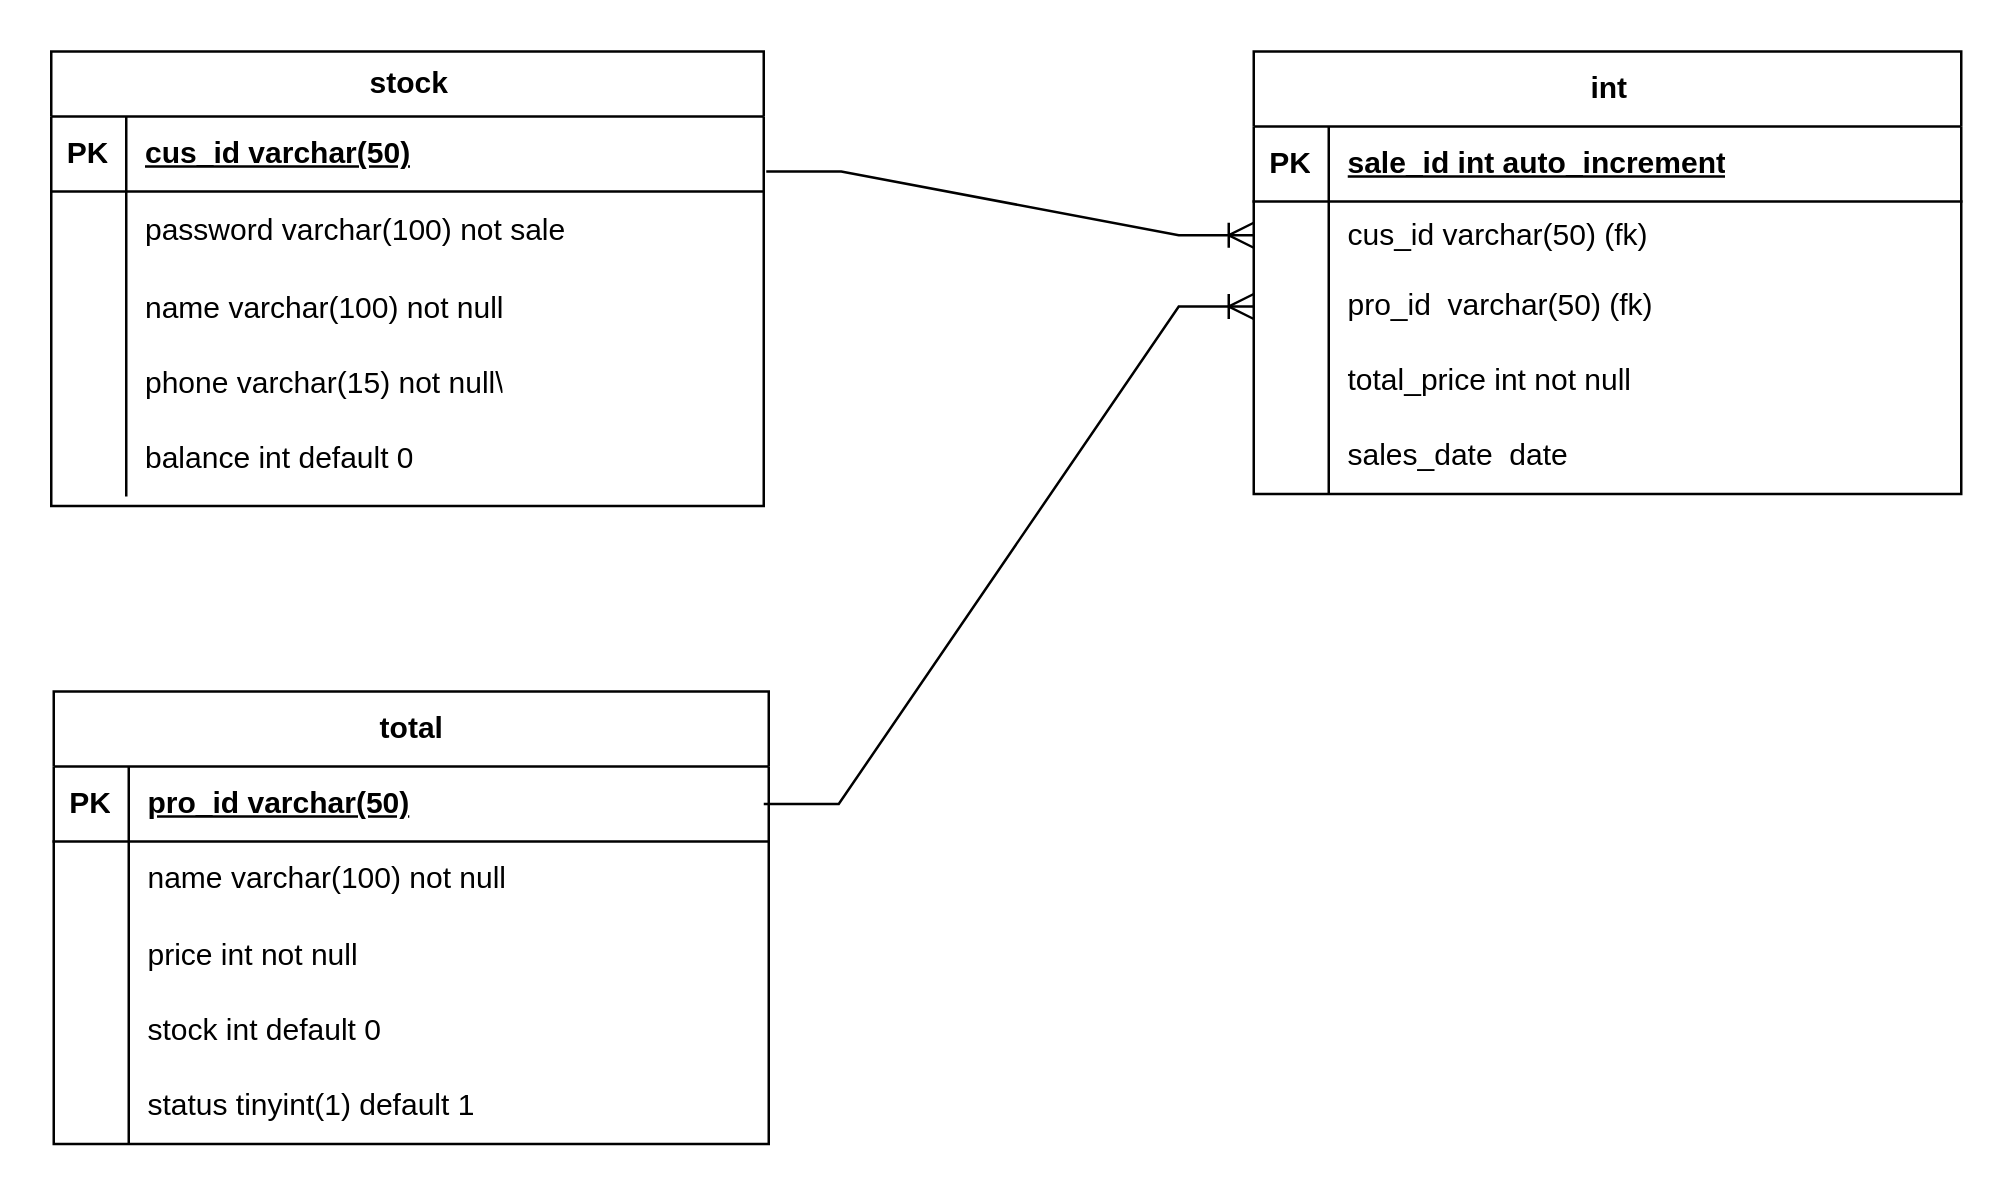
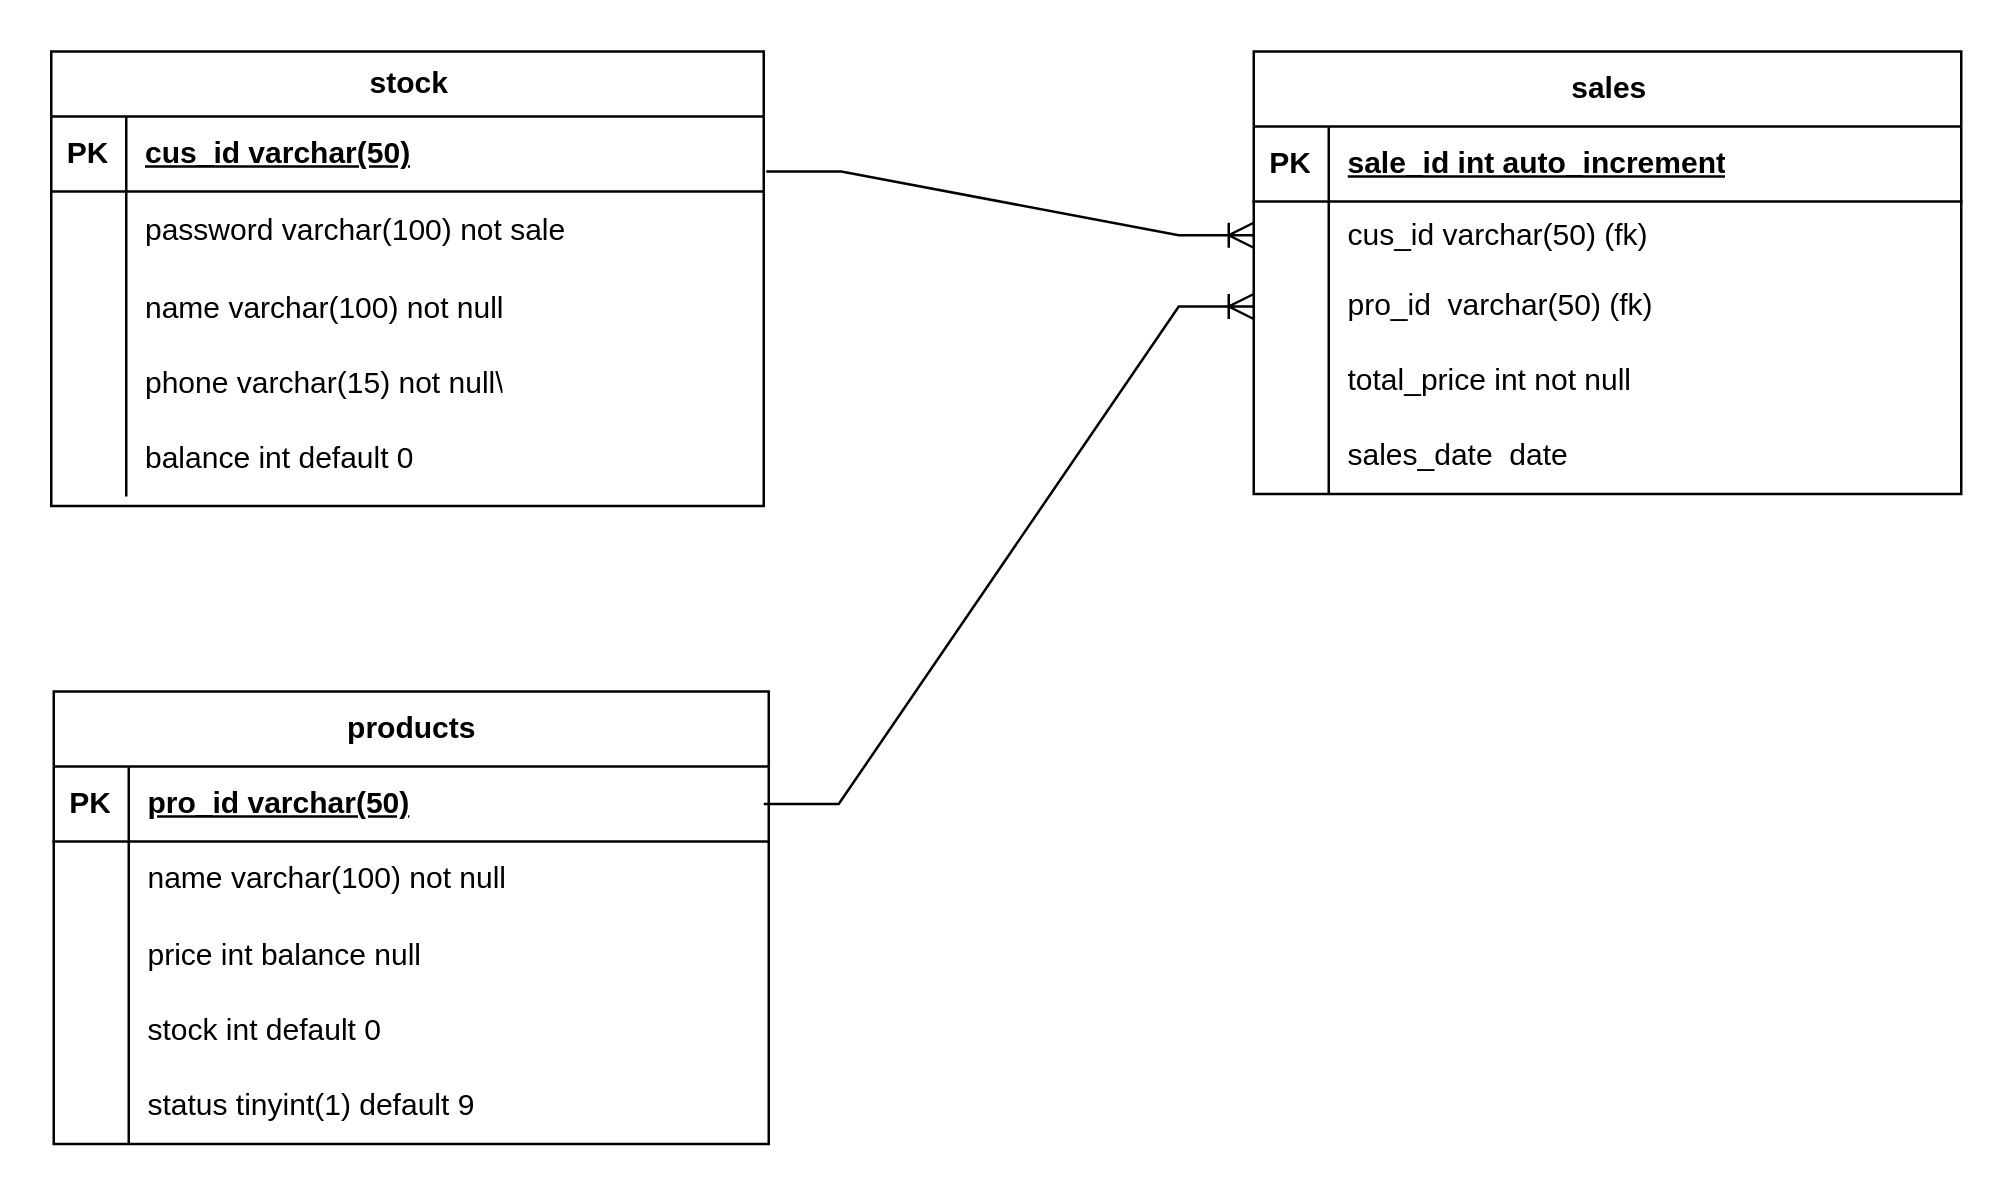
node "int": label "int" -> "sales"
node "total": label "total" -> "products"
node "price int not null": label "price int not null" -> "price int balance null"
node "status tinyint(1) default 1": label "status tinyint(1) default 1" -> "status tinyint(1) default 9"
